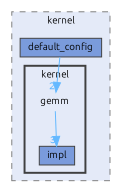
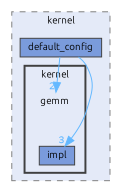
edge "gemm" -> "impl": now "default_config" -> "impl"
